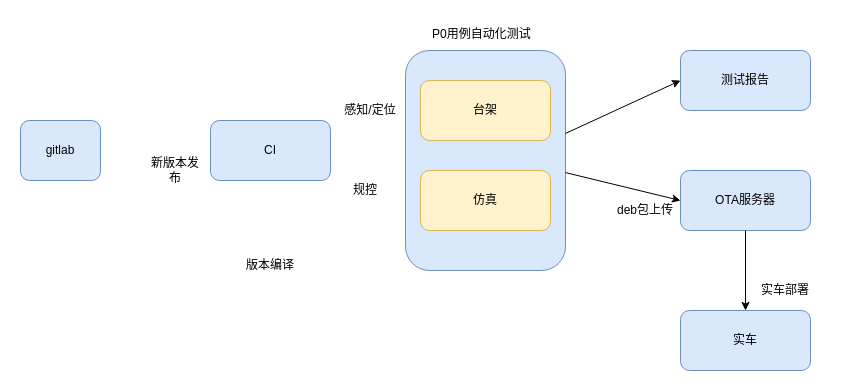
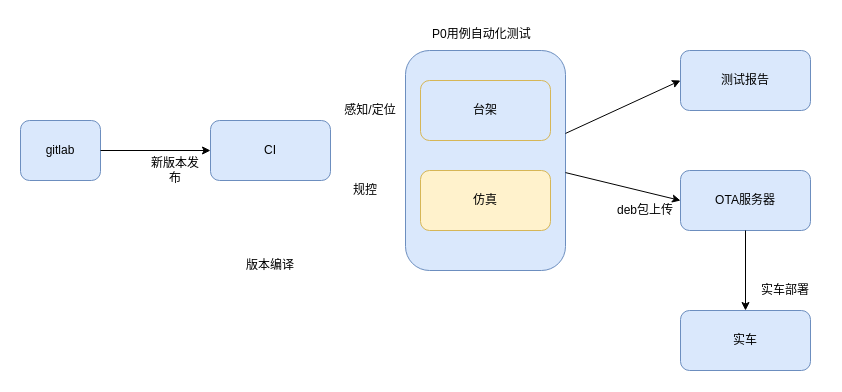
node "台架": fillcolor #fff2cc -> #dae8fc
edge "gitlab" -> "CI": added
